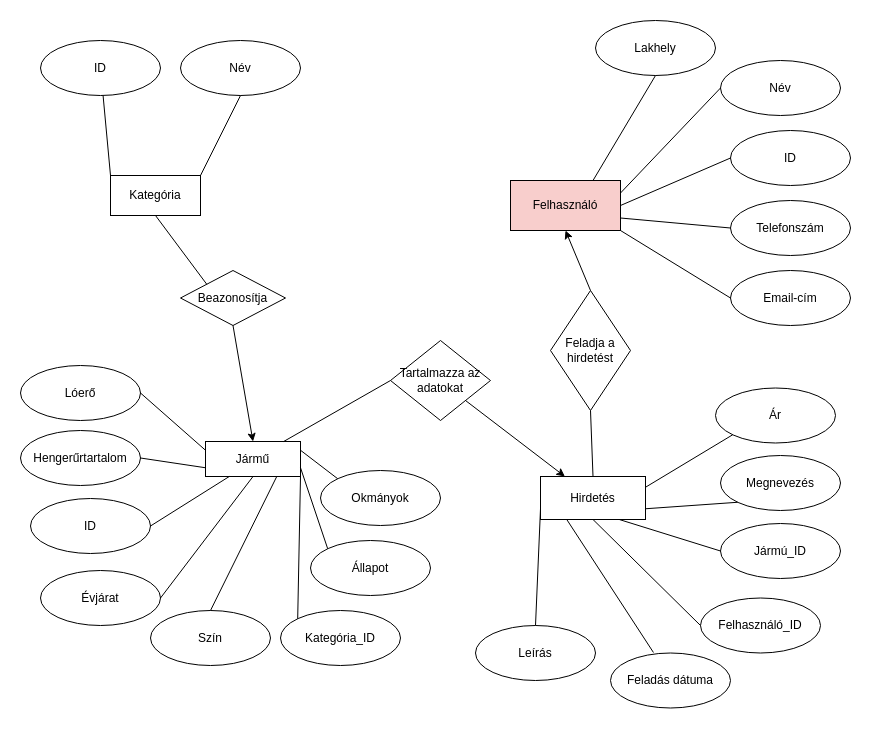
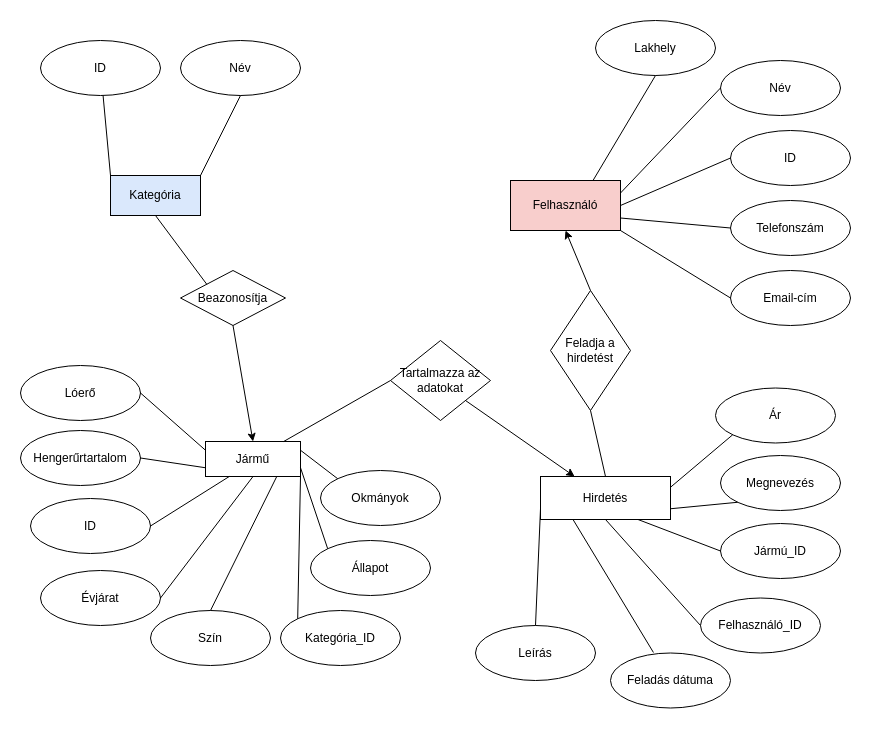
node "Kategória": fillcolor #ffffff -> #dae8fc
node "Hirdetés": size 105x43 -> 130x43
